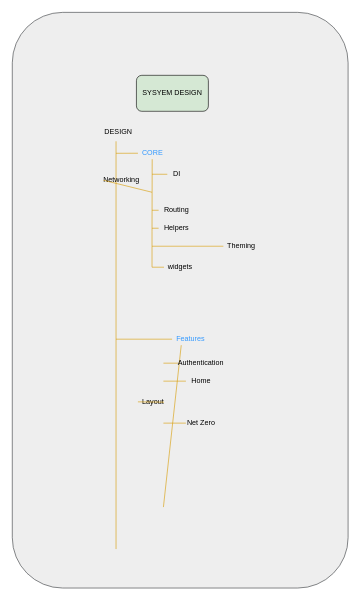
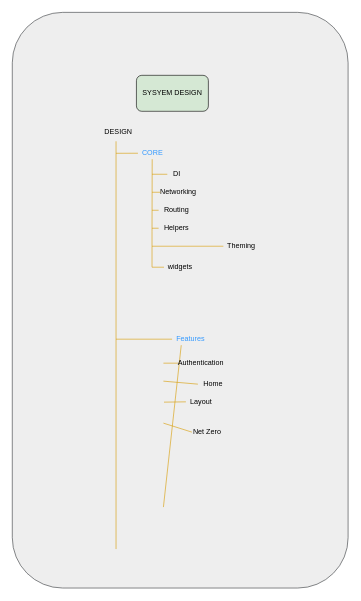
node "Networking": moved (122, 180) -> (179, 192)
node "Home": moved (201, 381) -> (213, 384)
node "Layout": moved (153, 402) -> (201, 402)
node "Net Zero": moved (201, 423) -> (207, 432)
